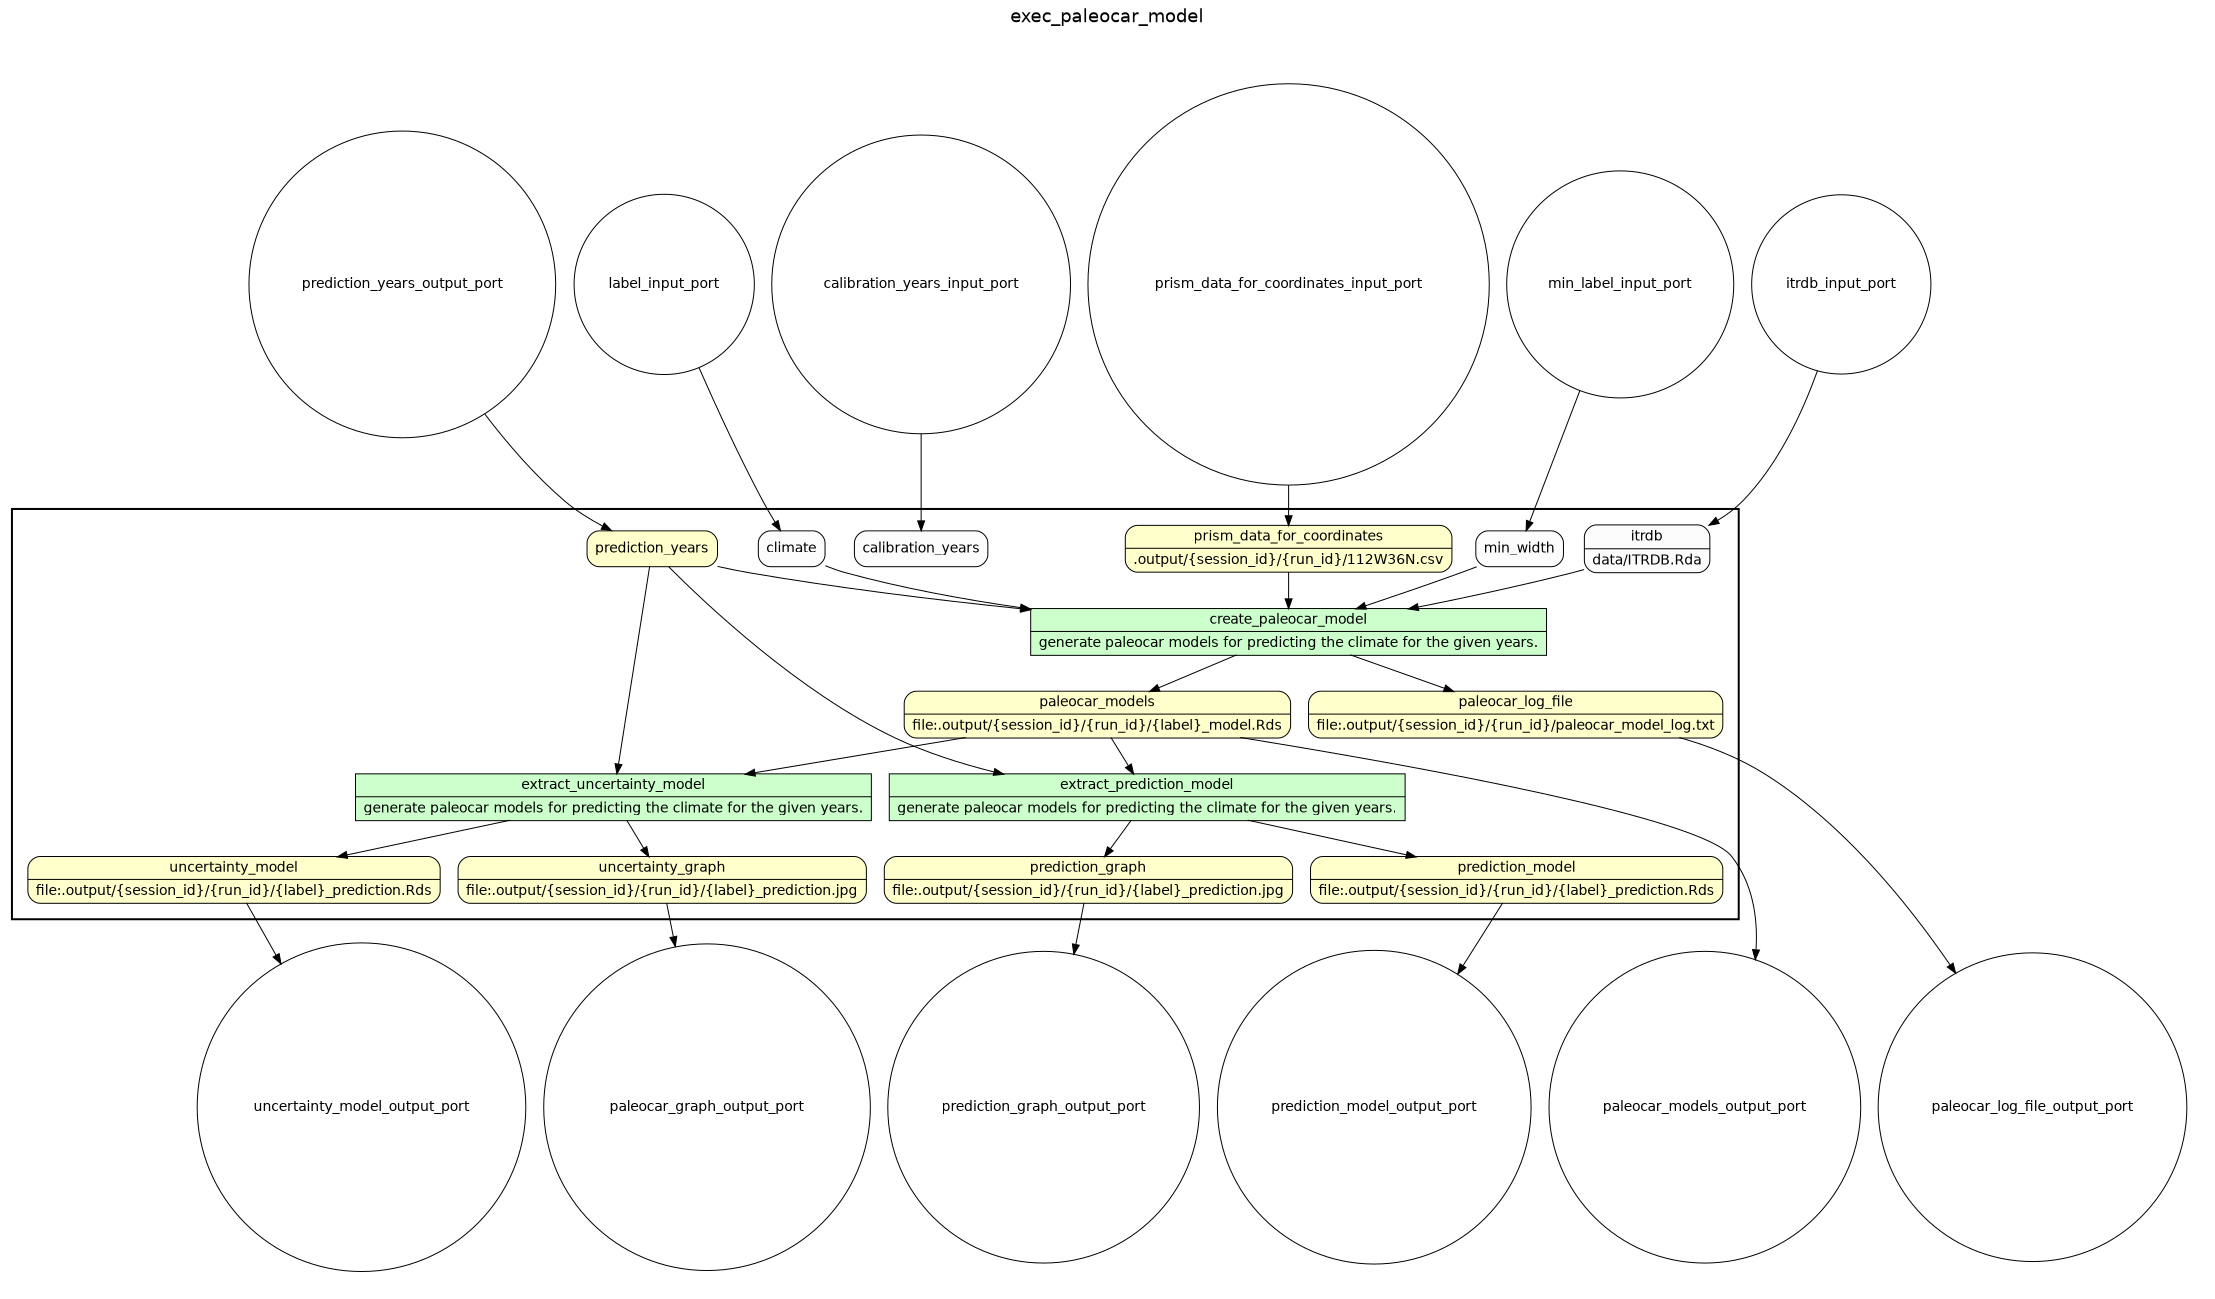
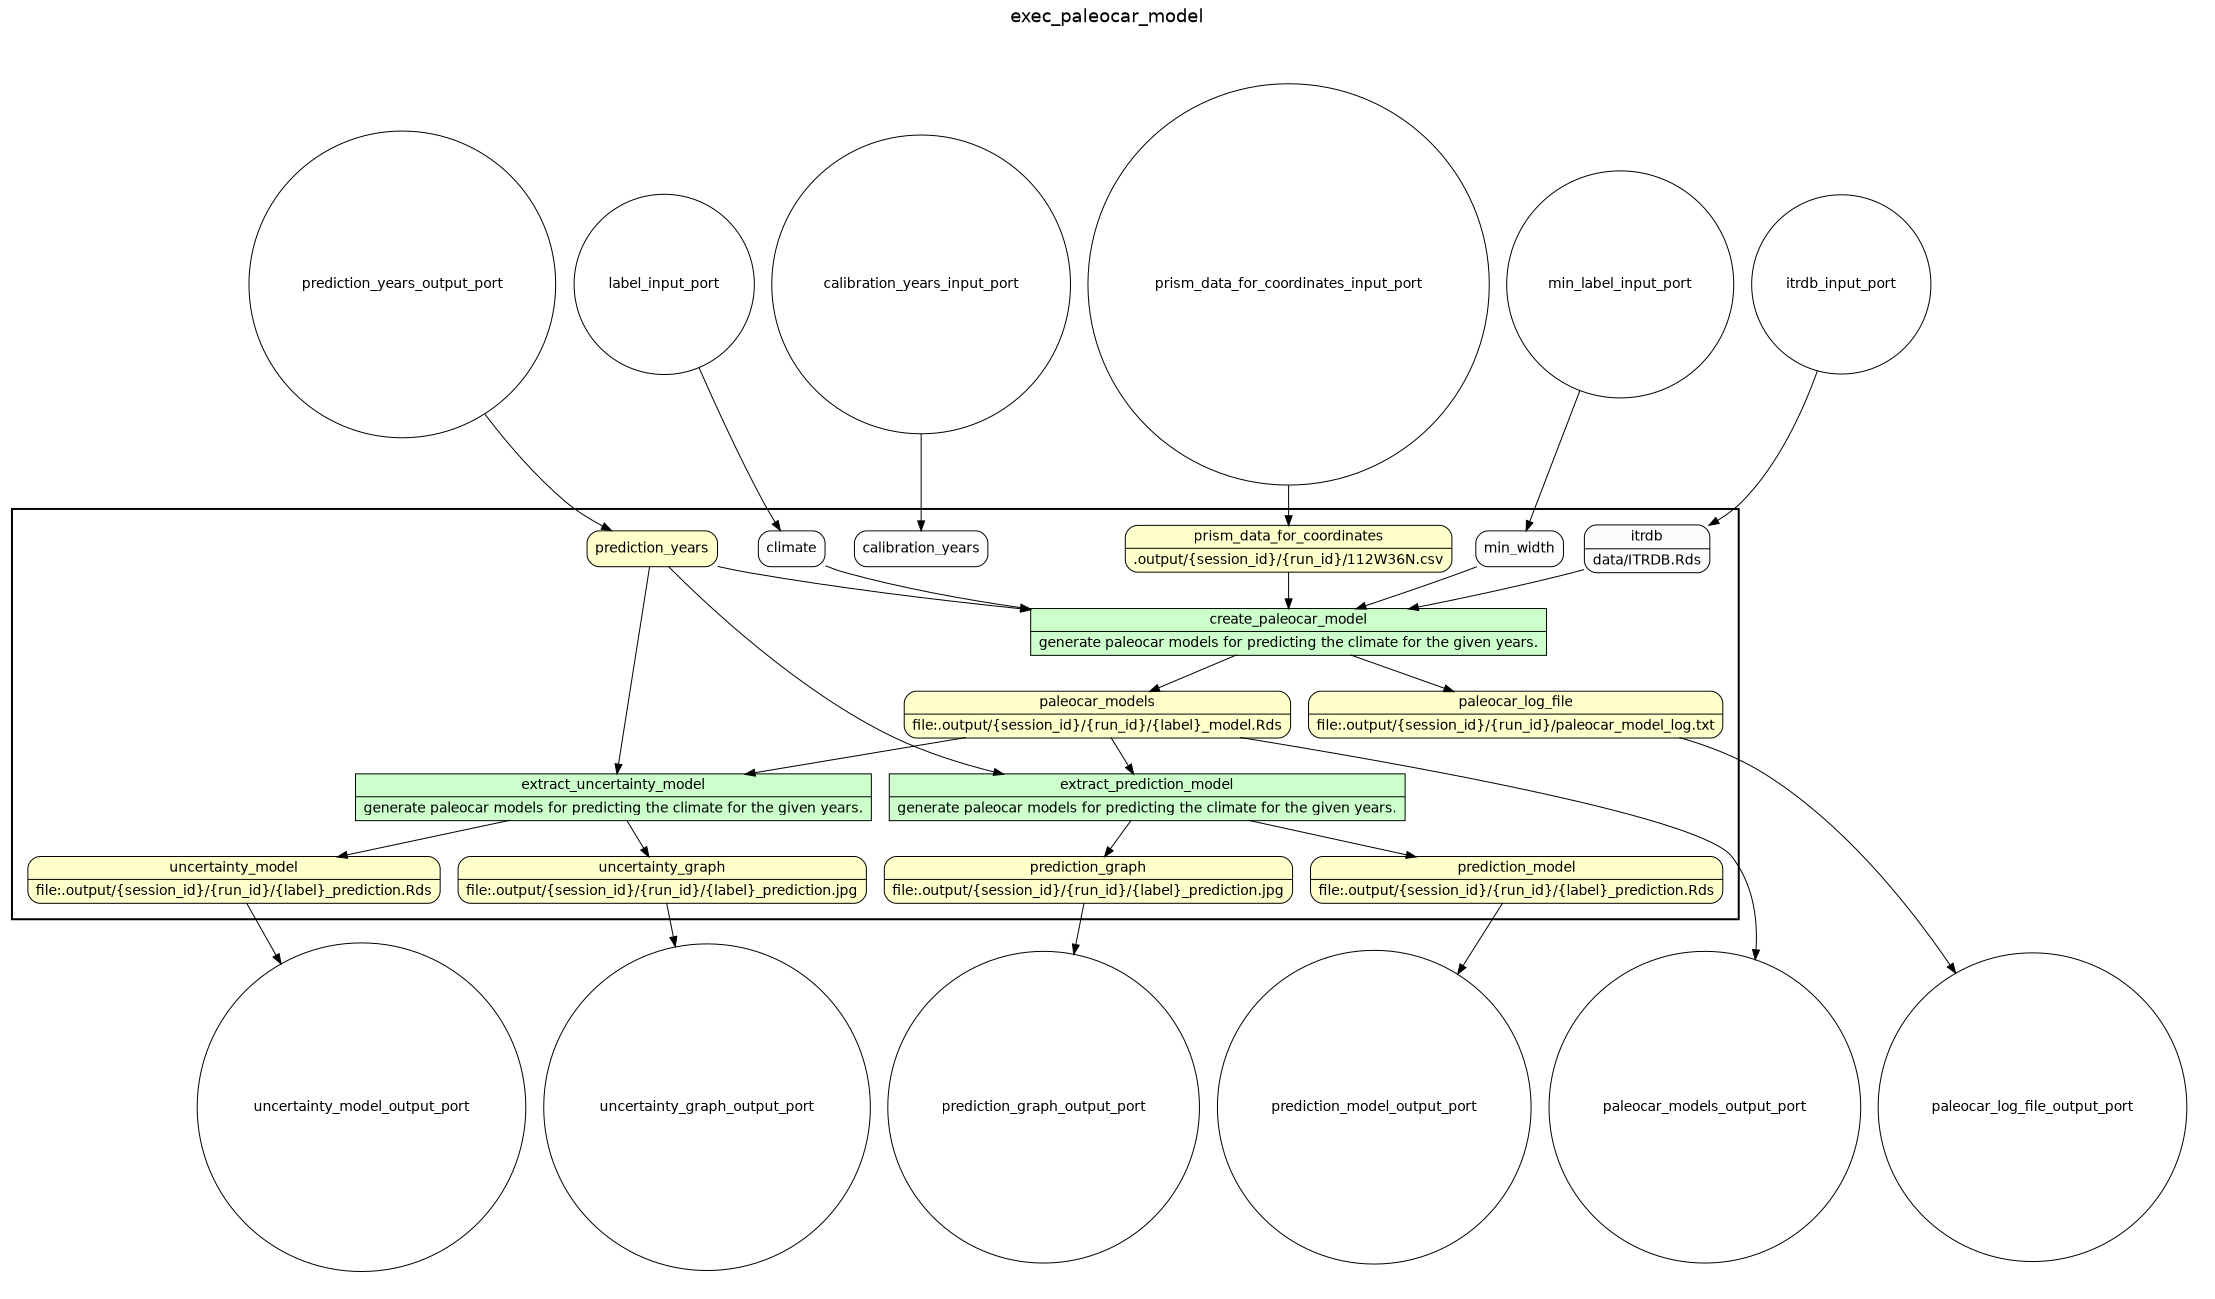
node "itrdb": text "data/ITRDB.Rda" -> "data/ITRDB.Rds"
node "paleocar_graph_output_port": label "paleocar_graph_output_port" -> "uncertainty_graph_output_port"
